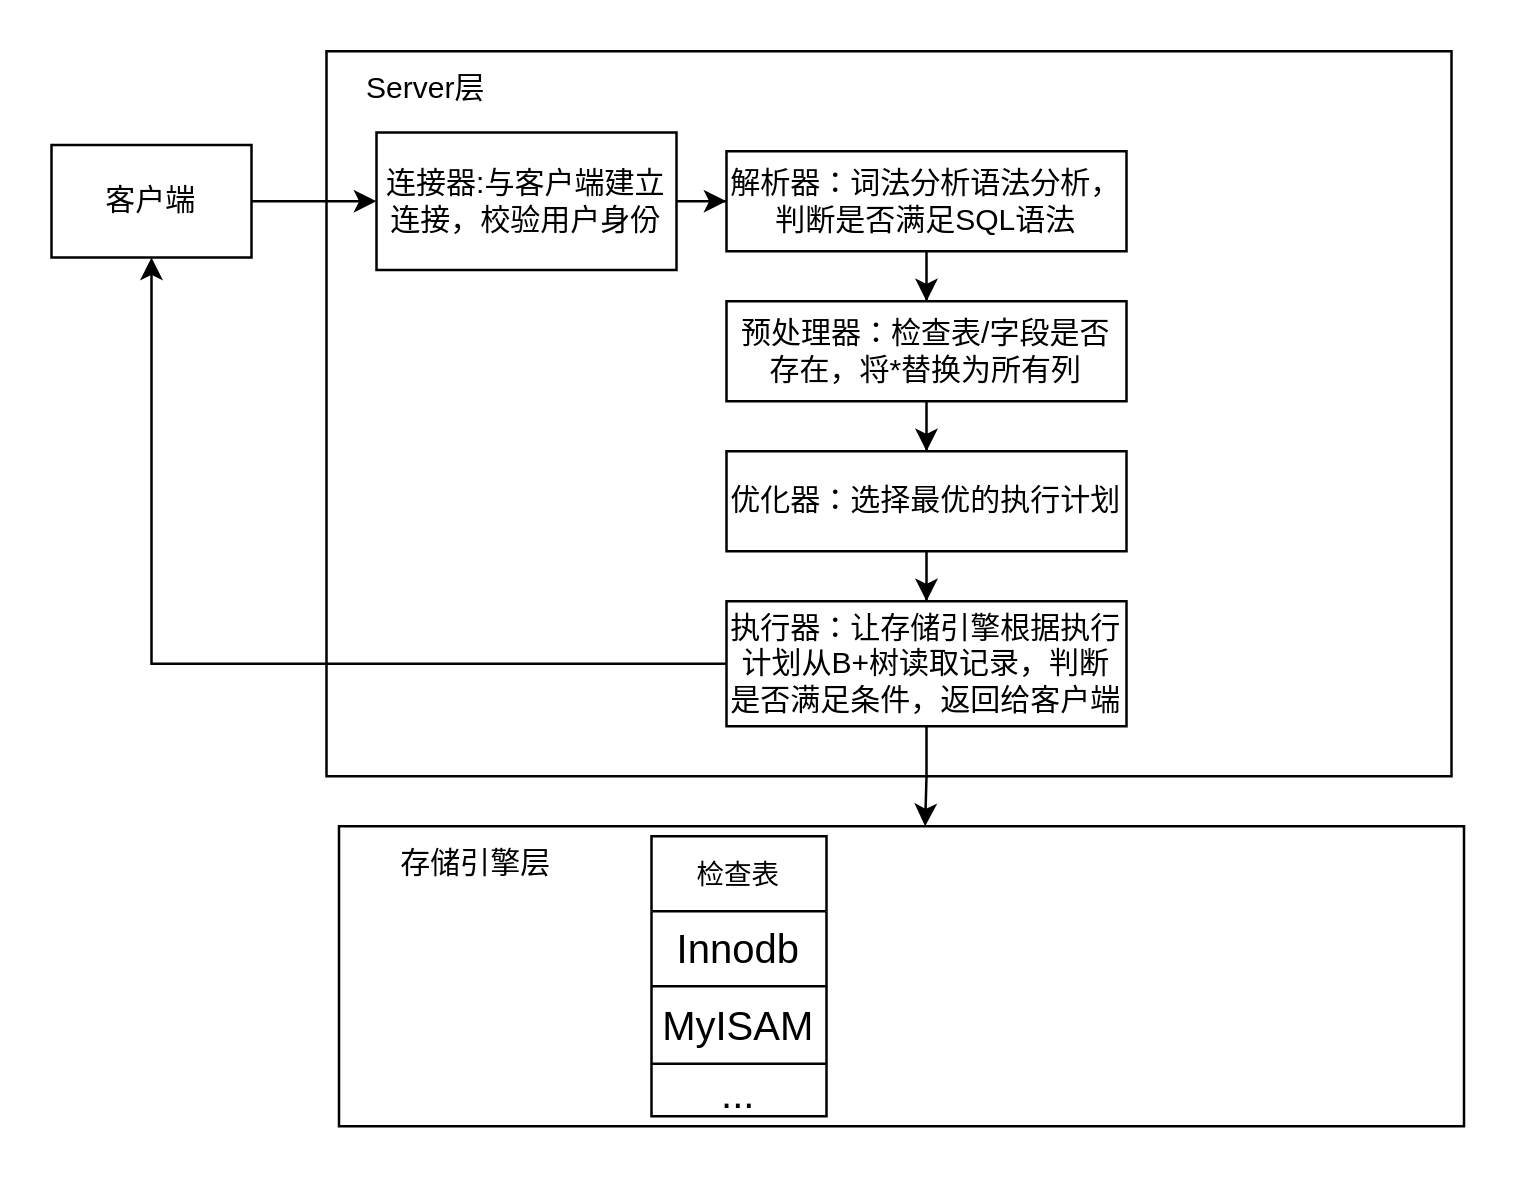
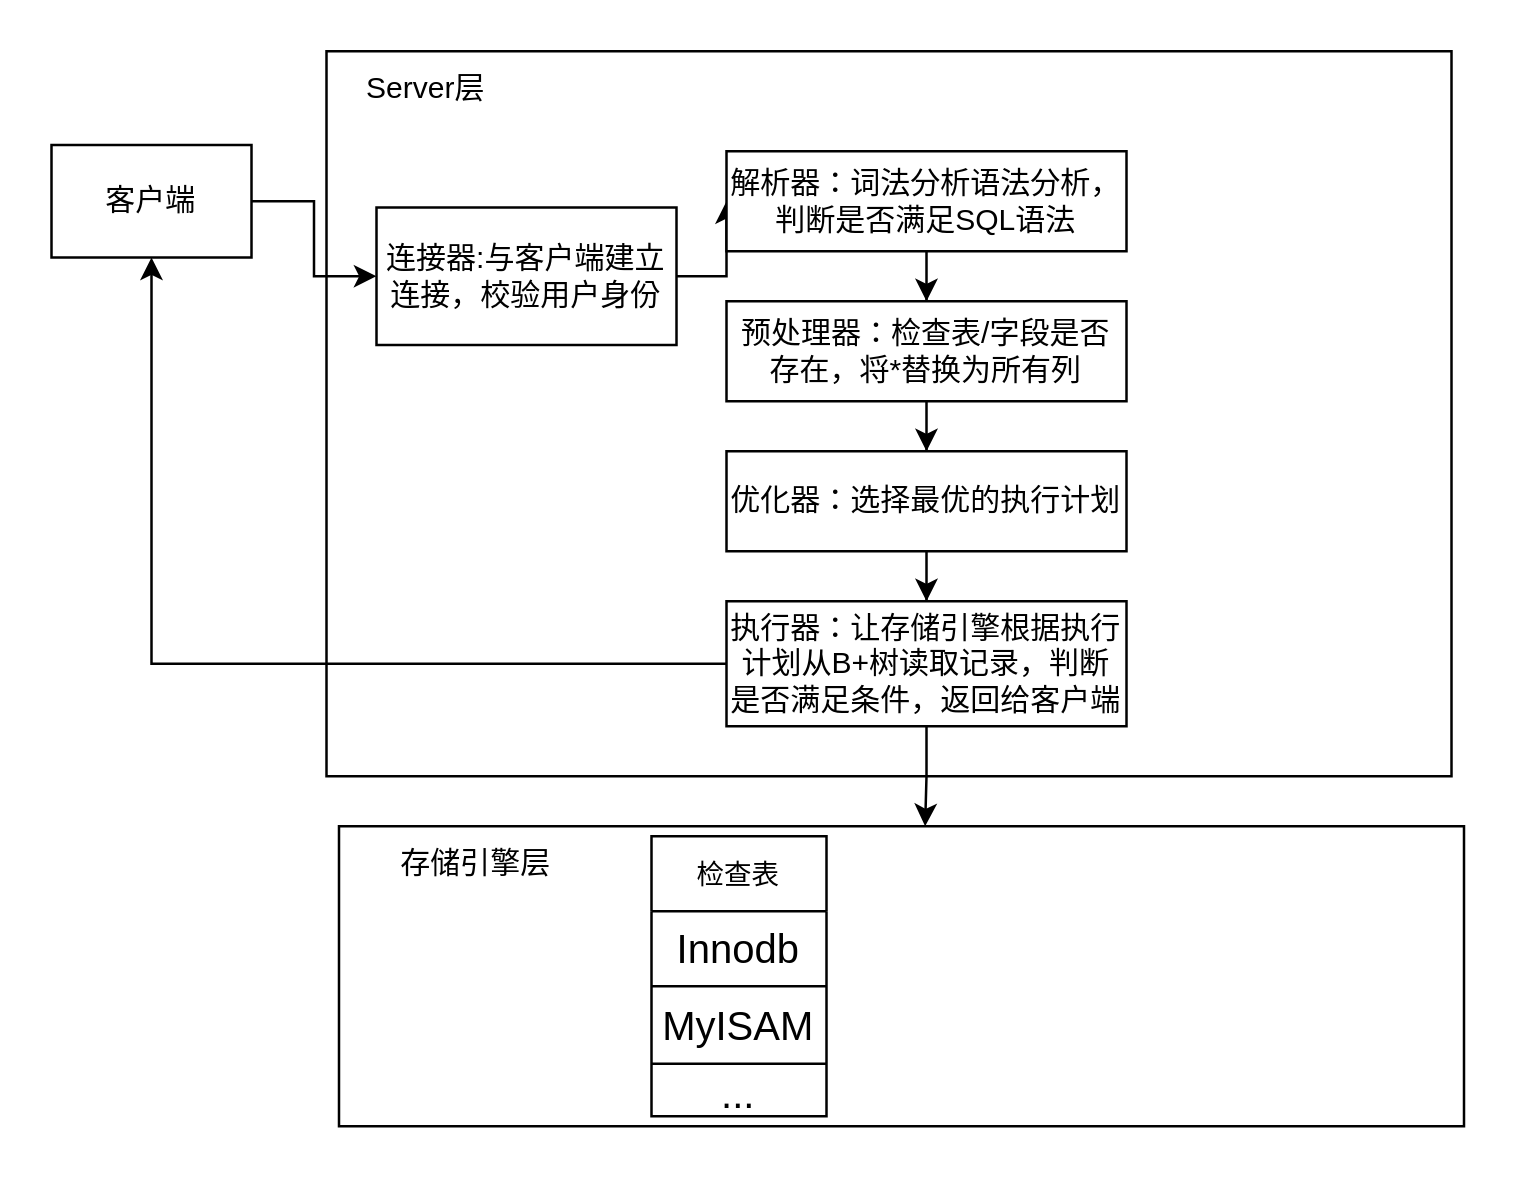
node "连接器:与客户端建立连接，校验用户身份": moved (526, 201) -> (526, 276)
